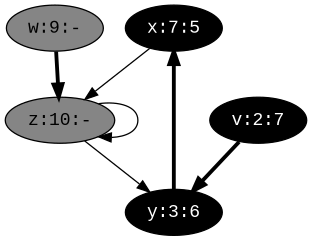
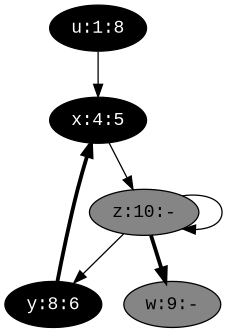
node "u:1:8": added
node "x:7:5": label "x:7:5" -> "x:4:5"
edge "w:9:-" -> "z:10:-": reversed
node "v:2:7": removed
node "y:3:6": label "y:3:6" -> "y:8:6"
